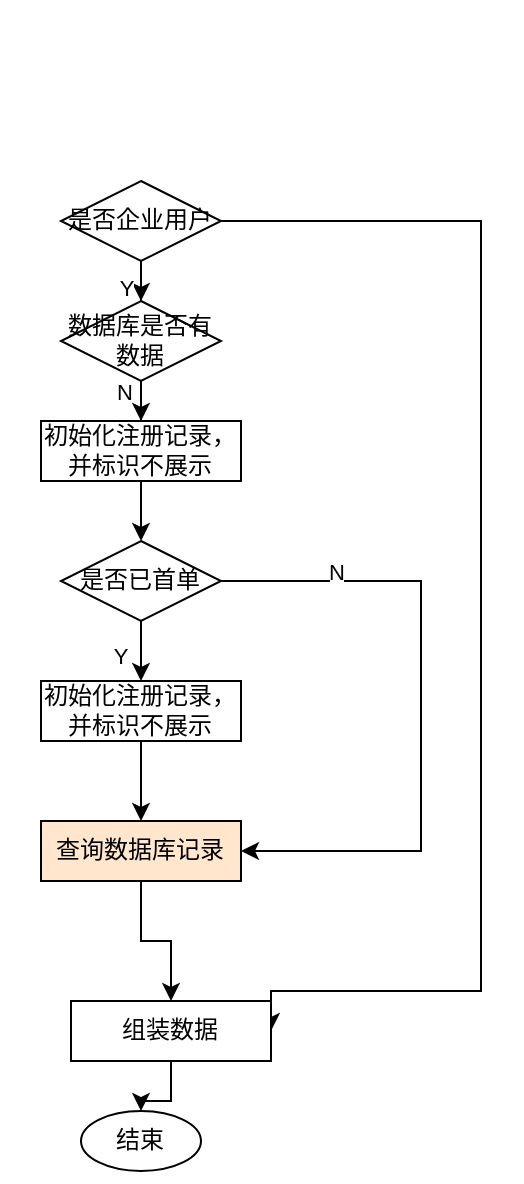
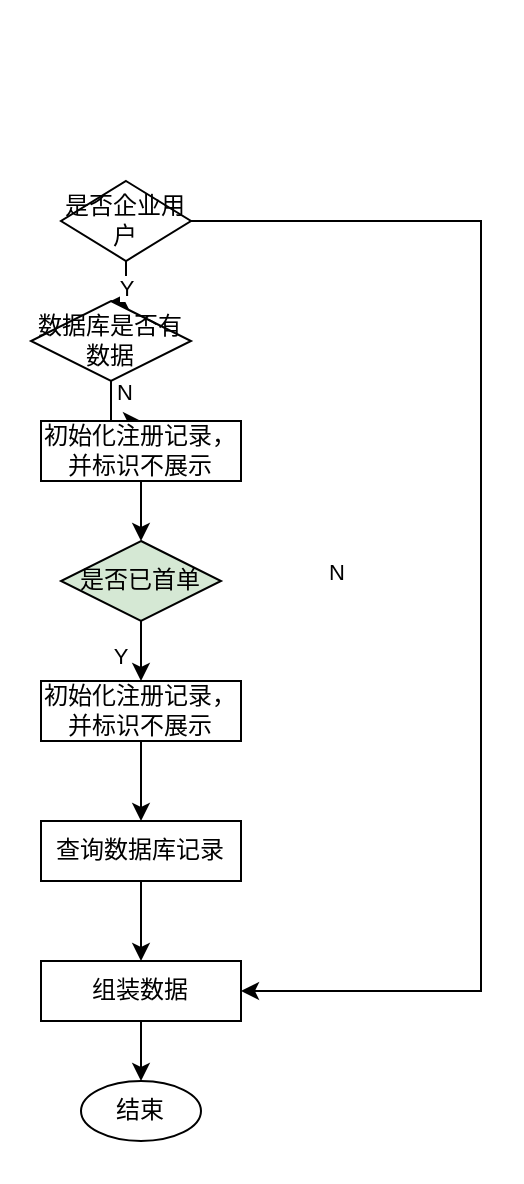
node "是否企业用户": size 160x80 -> 130x80
node "数据库是否有数据": moved (141, 341) -> (111, 341)
node "是否已首单": fillcolor #ffffff -> #d5e8d4
edge "是否已首单" -> "查询数据库记录": removed
node "查询数据库记录": fillcolor #ffe6cc -> #ffffff
node "组装数据": moved (171, 1031) -> (141, 991)
node "结束": moved (141, 1141) -> (141, 1111)
